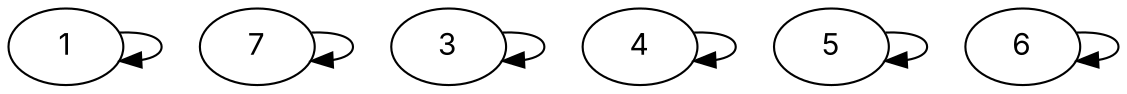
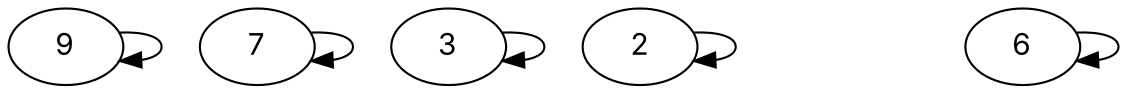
node "1": label "1" -> "9"
node "4": label "4" -> "2"
node "5": removed
